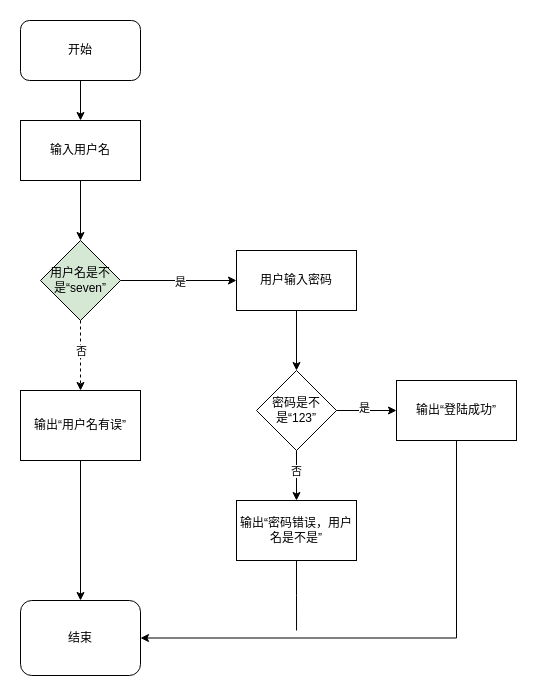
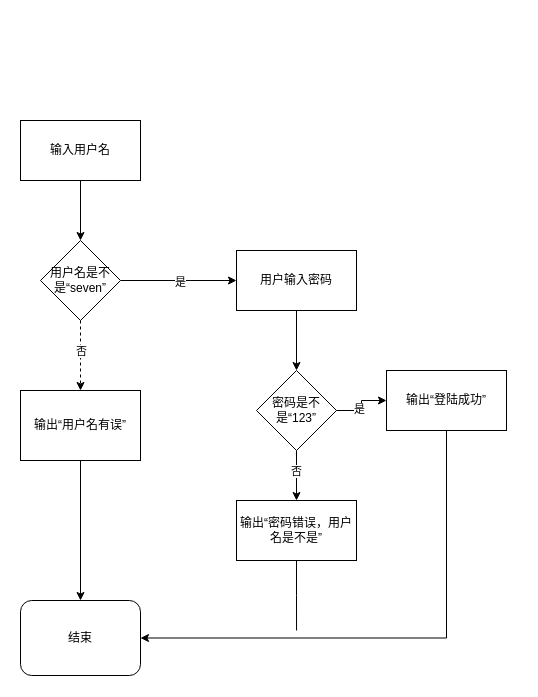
node "开始": removed
edge "开始" -> "输入用户名": removed
node "用户名是不是“seven”": fillcolor #d5e8d4 -> #ffffff
node "输出“登陆成功”": moved (457, 411) -> (447, 401)
